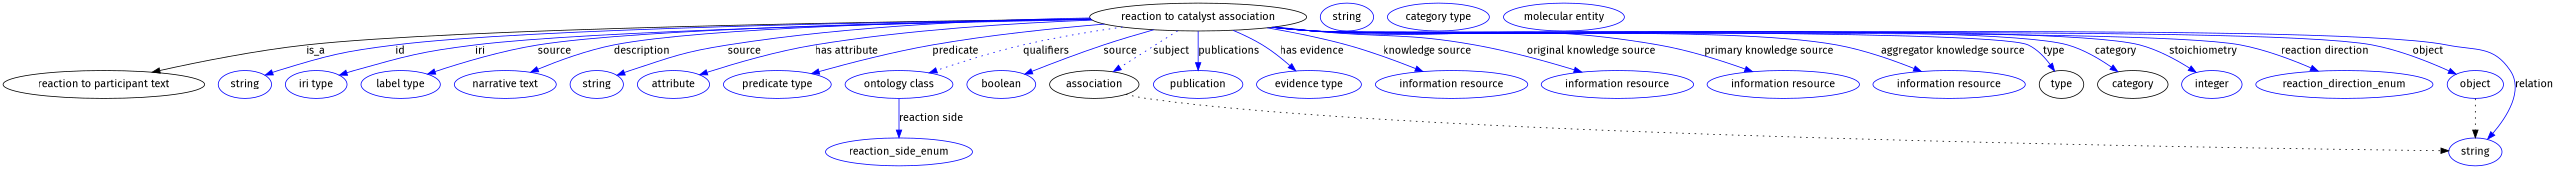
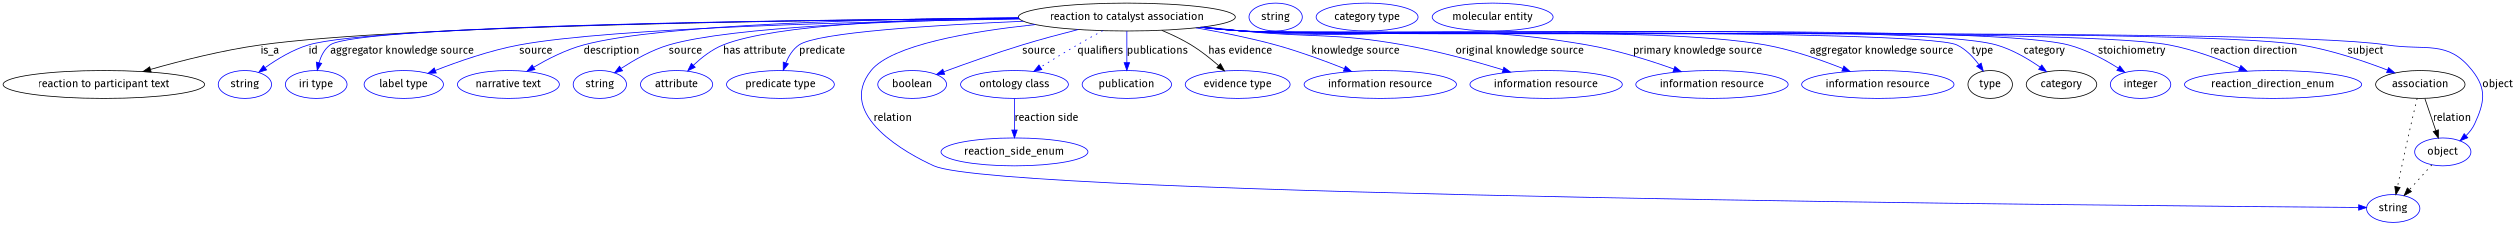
edge "reaction to catalyst association" -> "evidence type": color blue -> black
edge "reaction to catalyst association" -> "association": style dotted -> solid
edge "reaction to catalyst association" -> "iri type": label "iri" -> "aggregator knowledge source"
edge "association" -> "object": added, label "relation"
